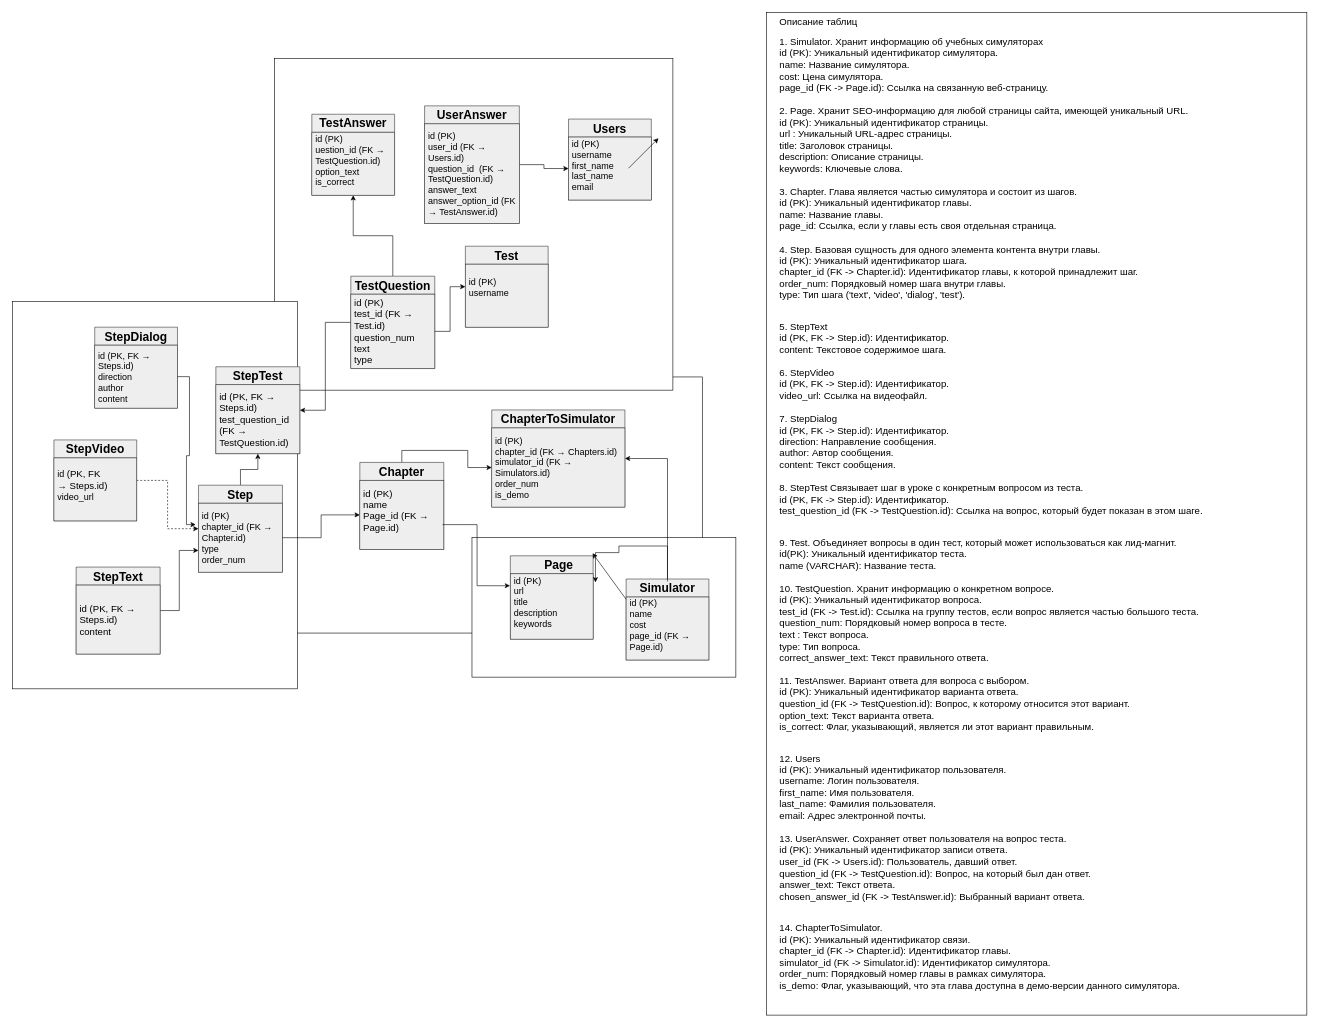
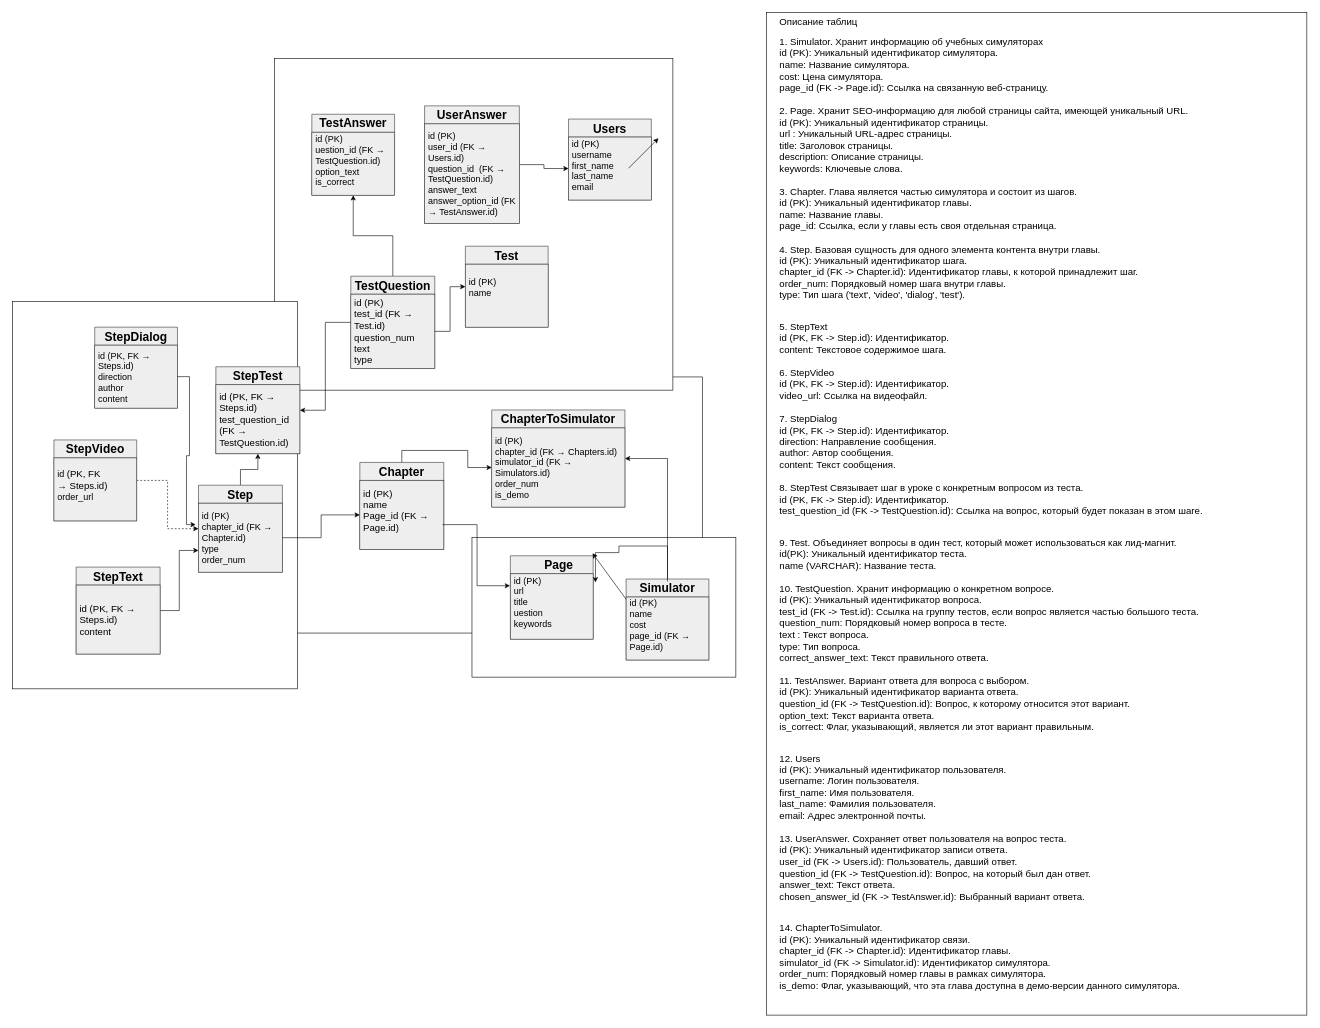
node "id (PK) username": label "id (PK) username" -> "id (PK) name"
node "id (PK, FK → Steps.id) video_url": label "id (PK, FK → Steps.id) video_url" -> "id (PK, FK → Steps.id) order_url"
node "id (PK) url title description keywords": label "id (PK) url title description keywords" -> "id (PK) url title uestion keywords"
